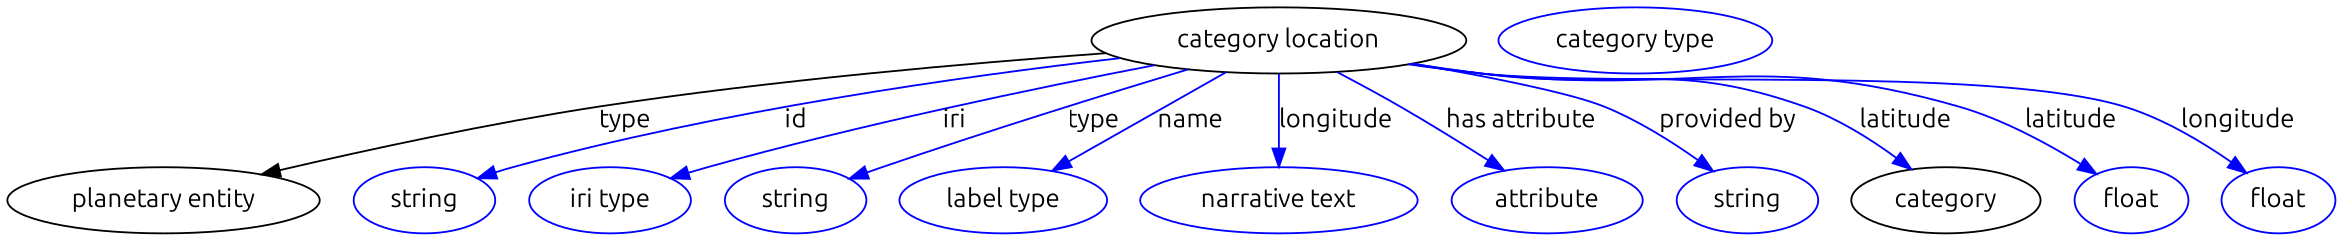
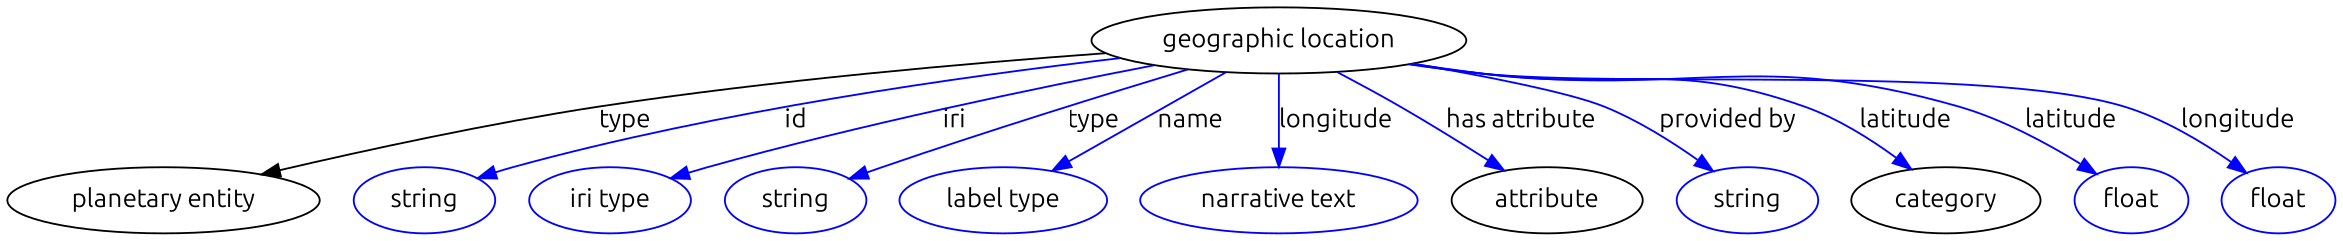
node "category location": label "category location" -> "geographic location"
node "category type": removed
node "attribute": color blue -> black
